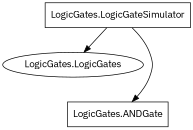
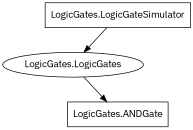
edge "LogicGates.LogicGateSimulator" -> "LogicGates.ANDGate": now "LogicGates.LogicGates" -> "LogicGates.ANDGate"
